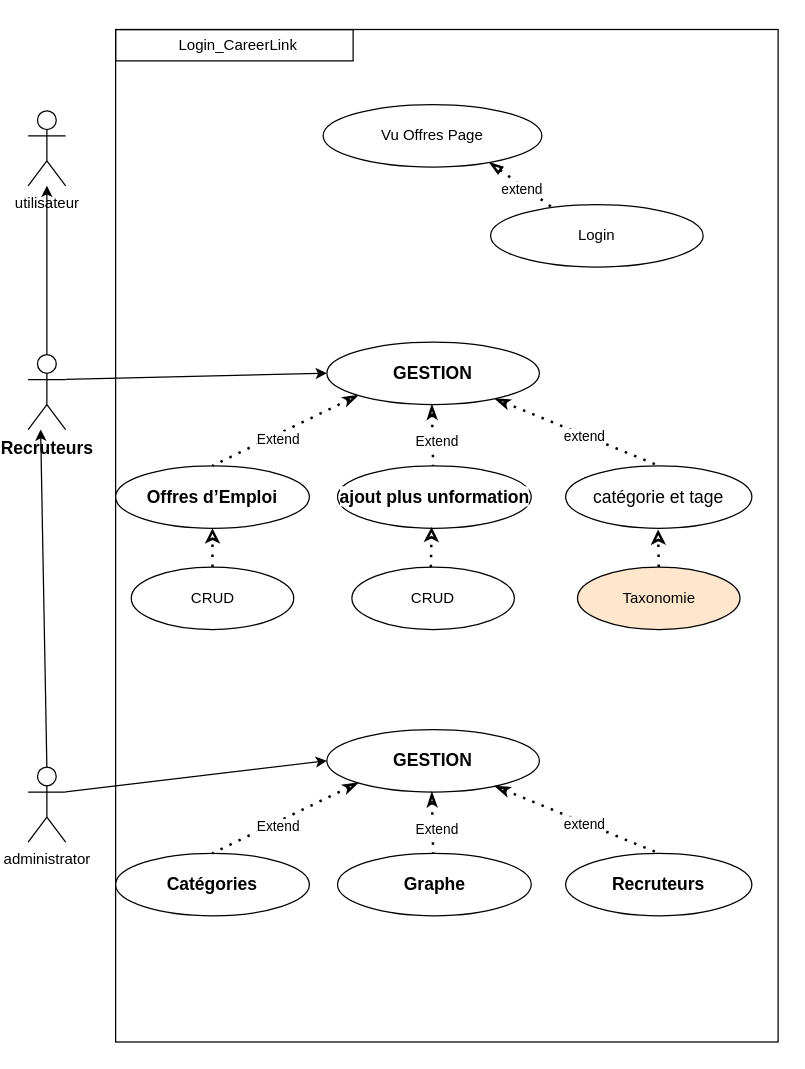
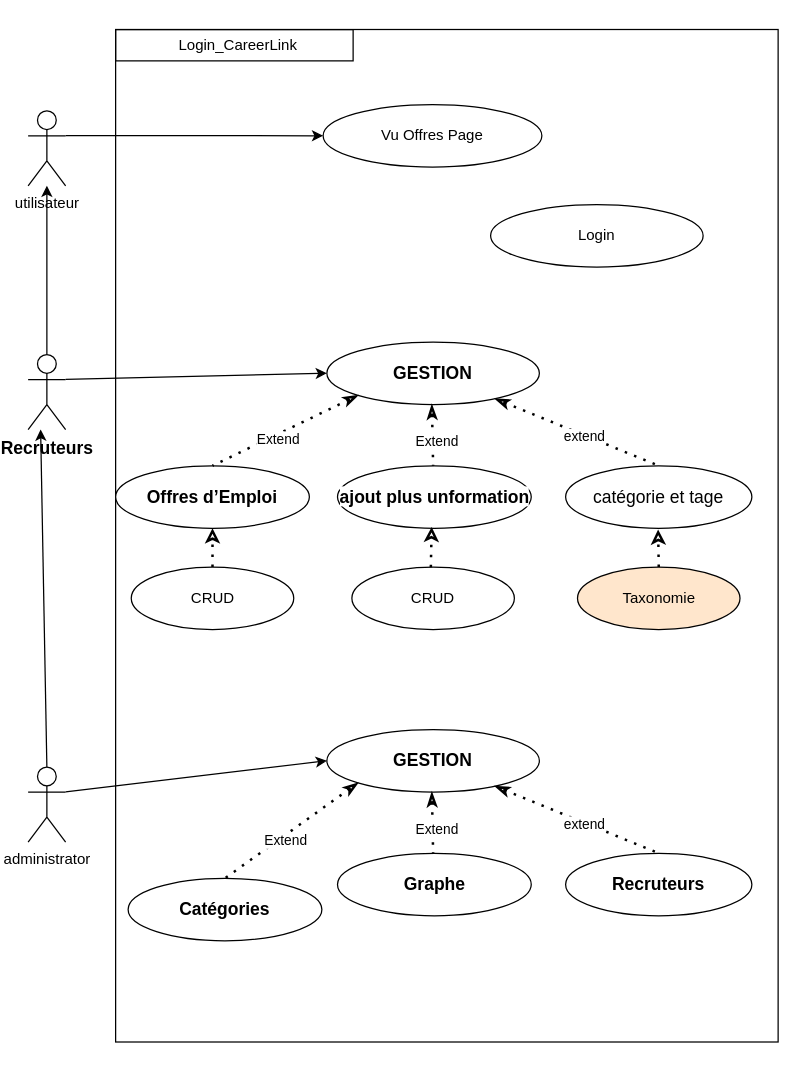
edge "utilisateur" -> "Vu Offres Page": added
edge "Login" -> "Vu Offres Page": removed, label "extend"
node "Catégories": moved (213, 884) -> (225, 909)
